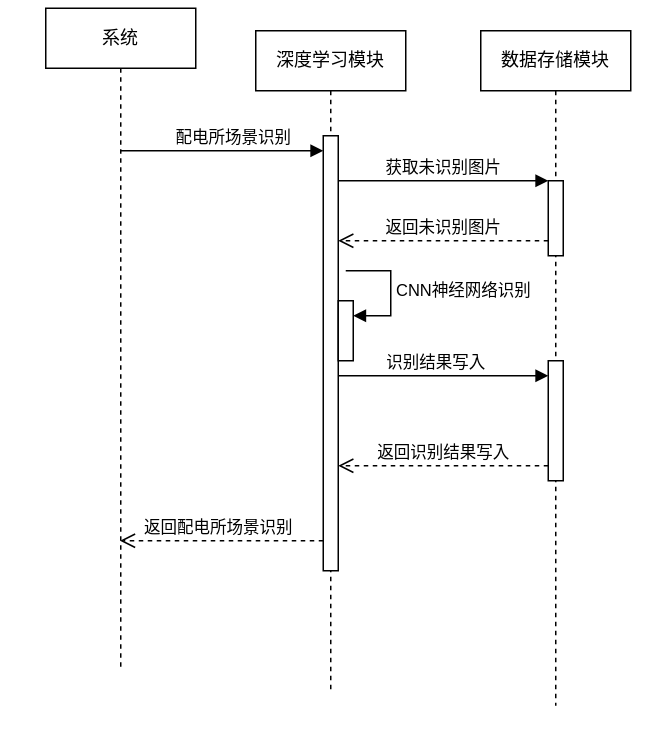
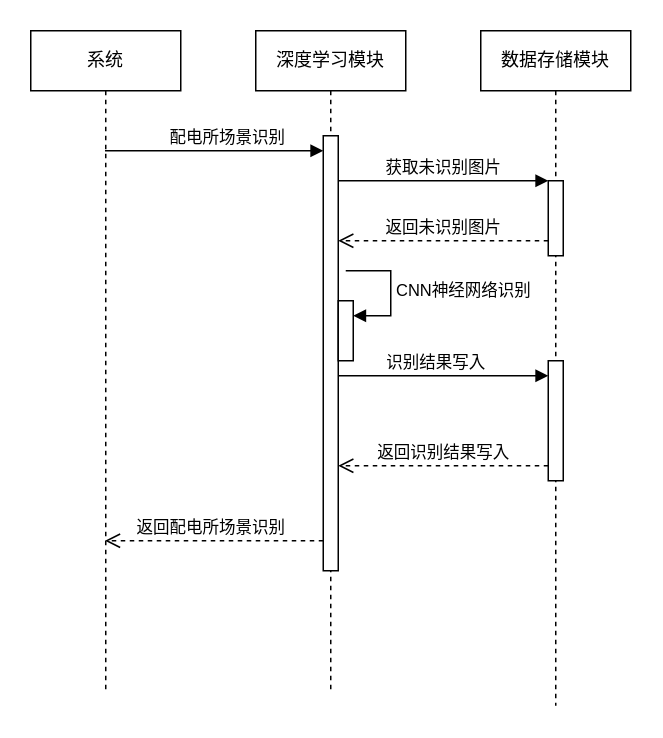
node "系统": moved (121, 338) -> (106, 361)
